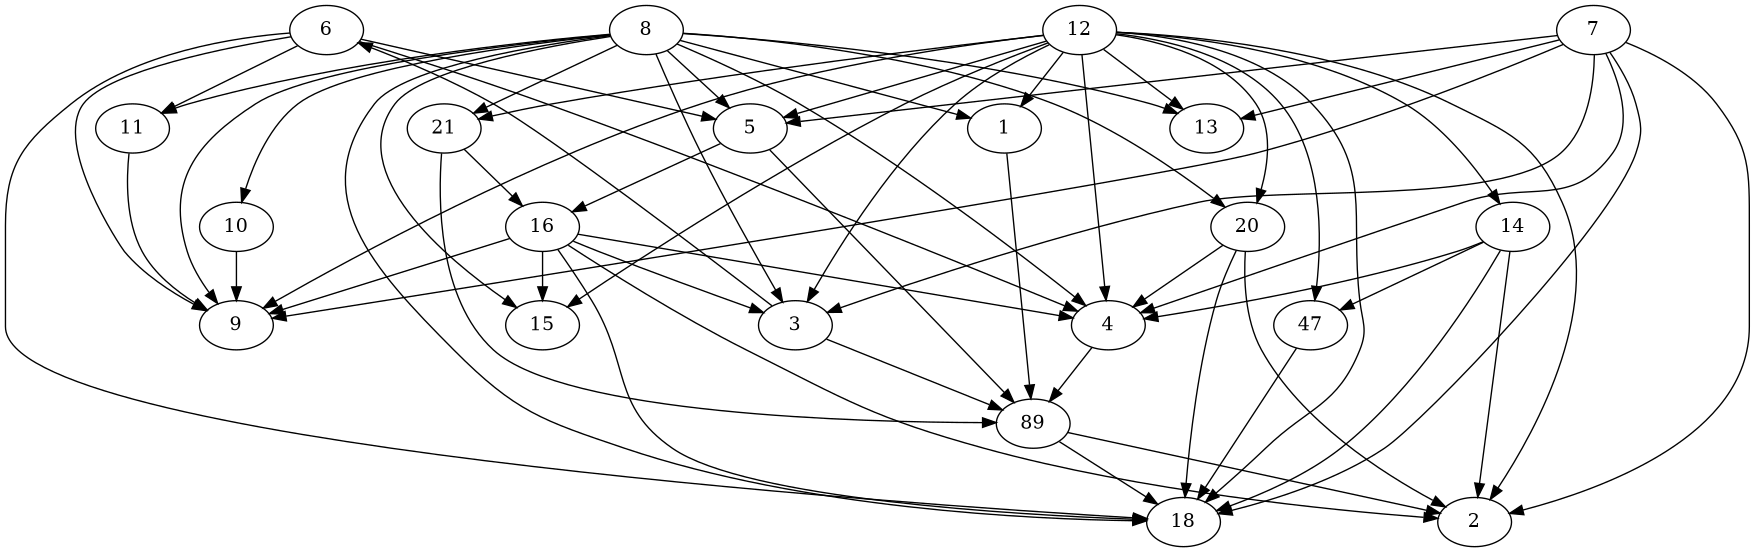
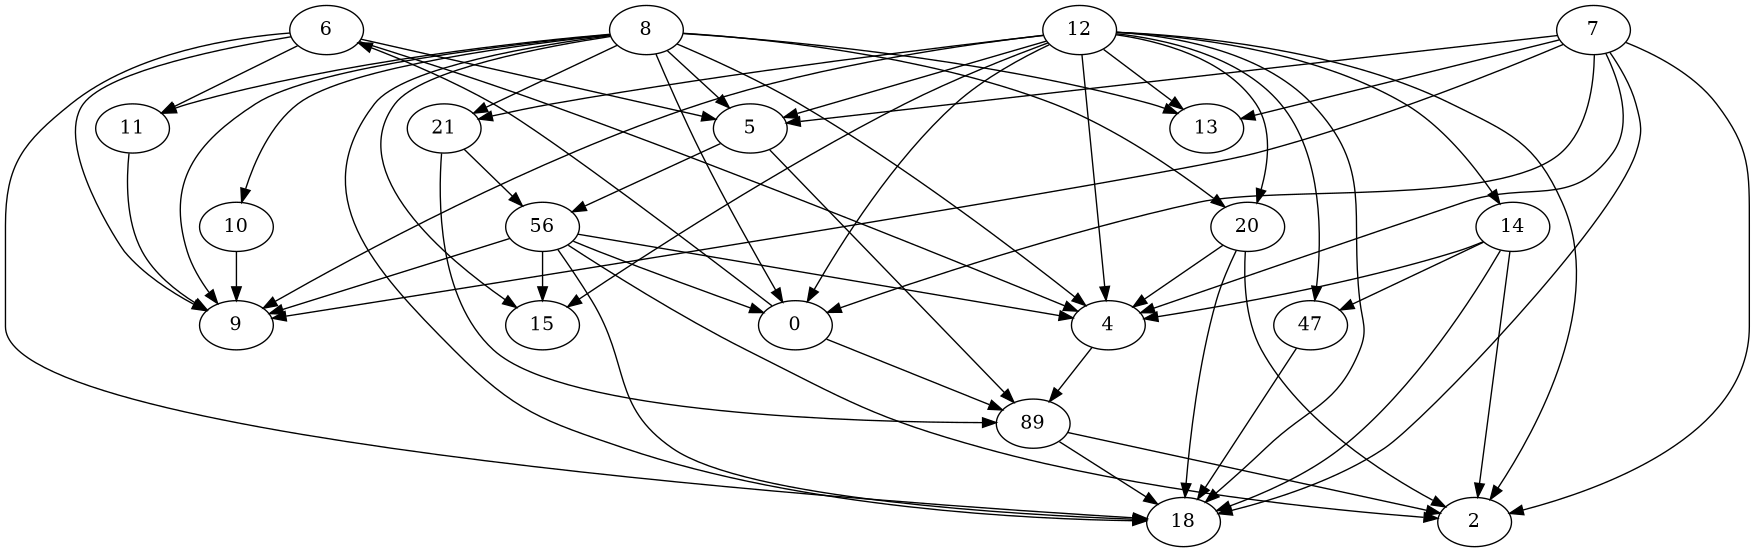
node "1": removed
node "16": label "16" -> "56"
node "3": label "3" -> "0"
